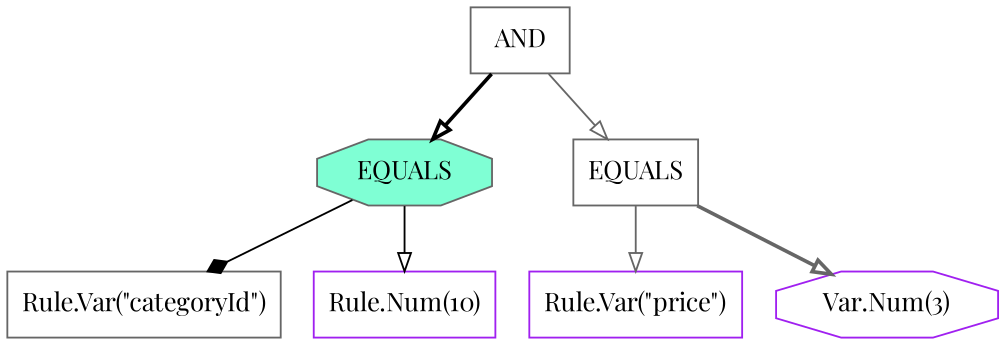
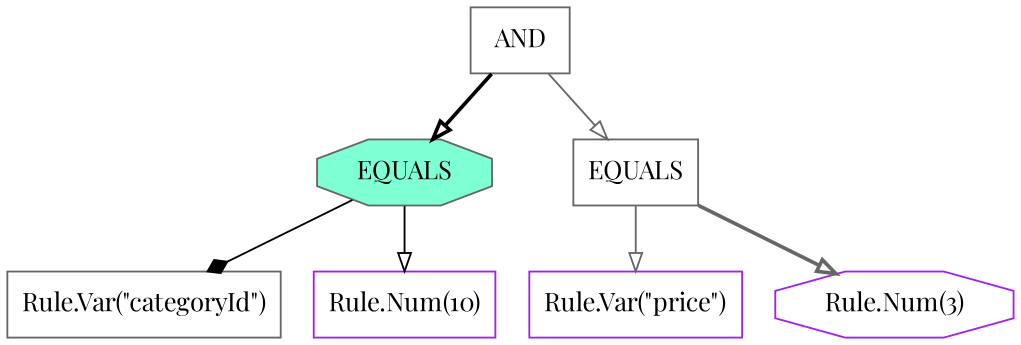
node "Var.Num(3)": label "Var.Num(3)" -> "Rule.Num(3)"
